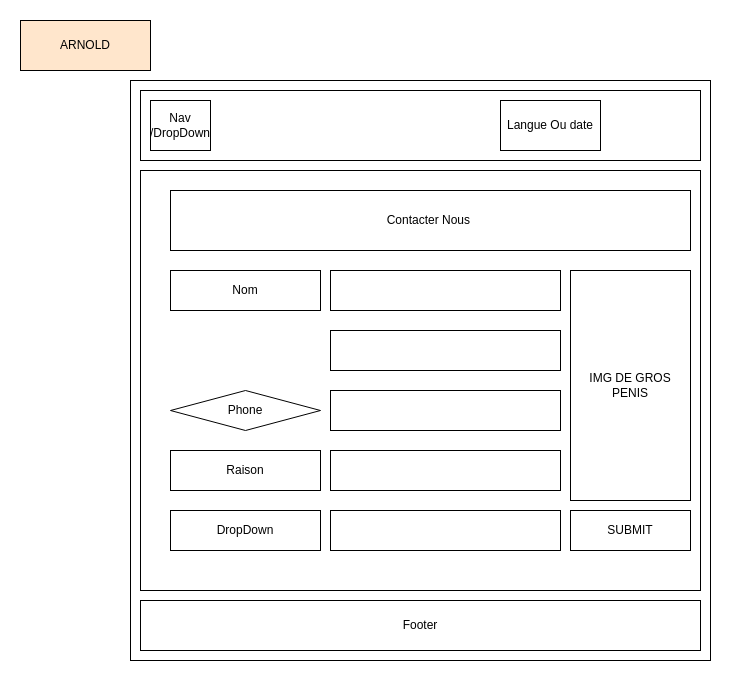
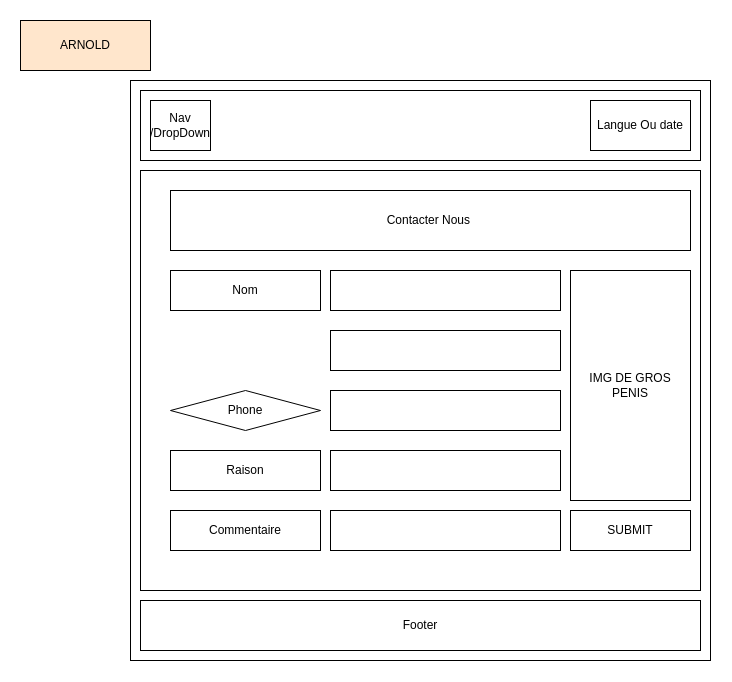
node "Langue Ou date": moved (551, 126) -> (641, 126)
node "DropDown": label "DropDown" -> "Commentaire"
